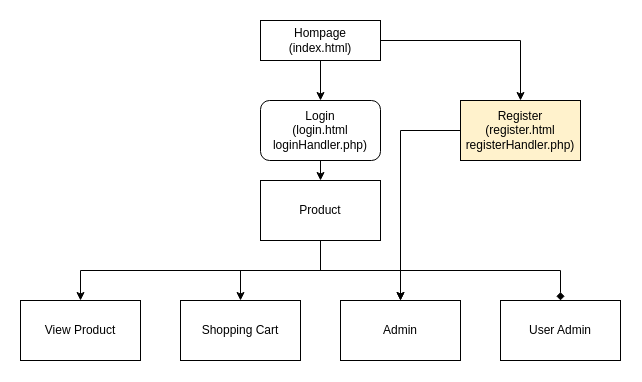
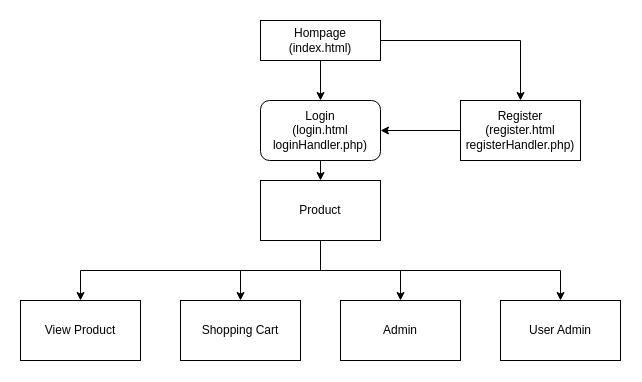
node "Register (register.html registerHandler.php)": fillcolor #fff2cc -> #ffffff
edge "Register (register.html registerHandler.php)" -> "Admin": now "Register (register.html registerHandler.php)" -> "Login (login.html loginHandler.php)"
edge "Product" -> "User Admin": arrowhead diamond -> classic
